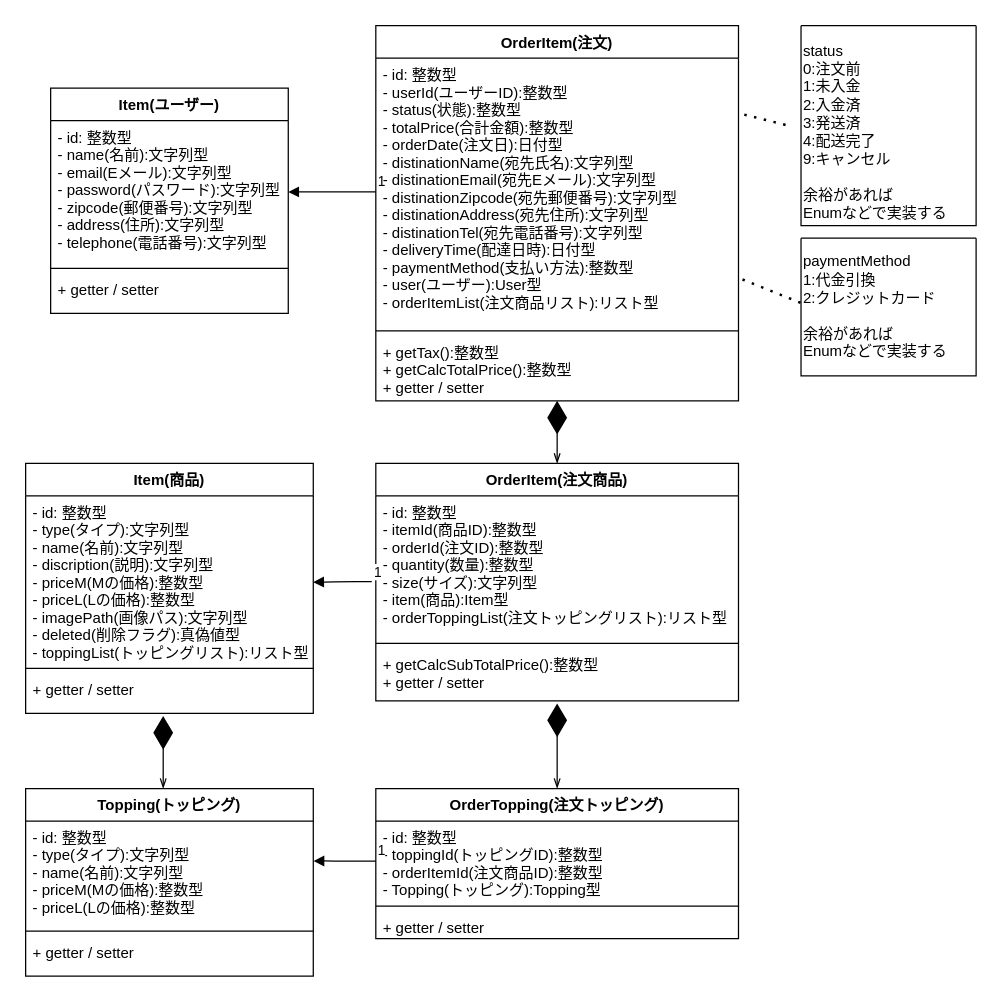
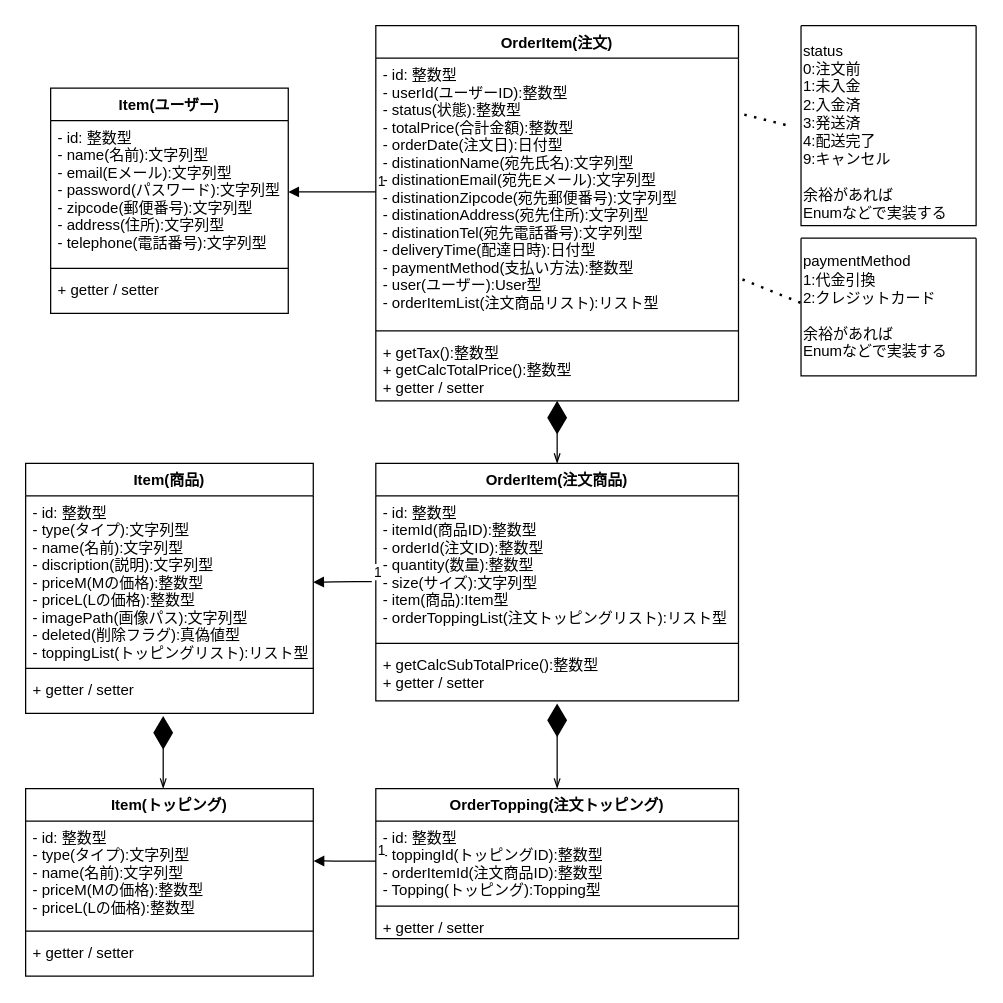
node "Topping(トッピング)": label "Topping(トッピング)" -> "Item(トッピング)"
